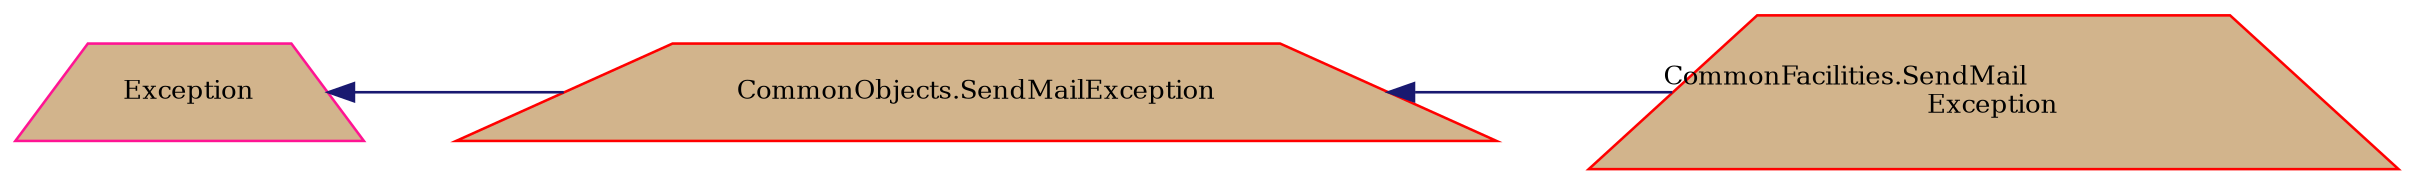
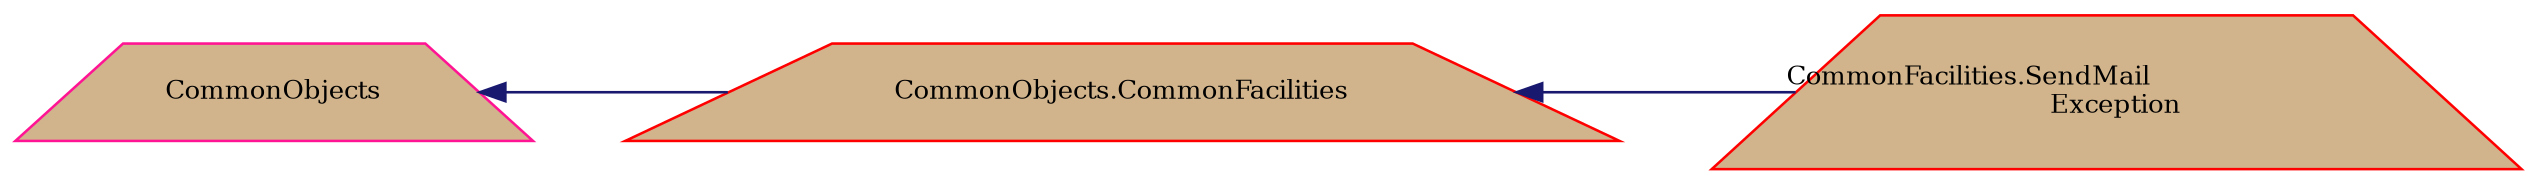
node "Exception": label "Exception" -> "CommonObjects"
node "CommonObjects.SendMailException": label "CommonObjects.SendMailException" -> "CommonObjects.CommonFacilities"
